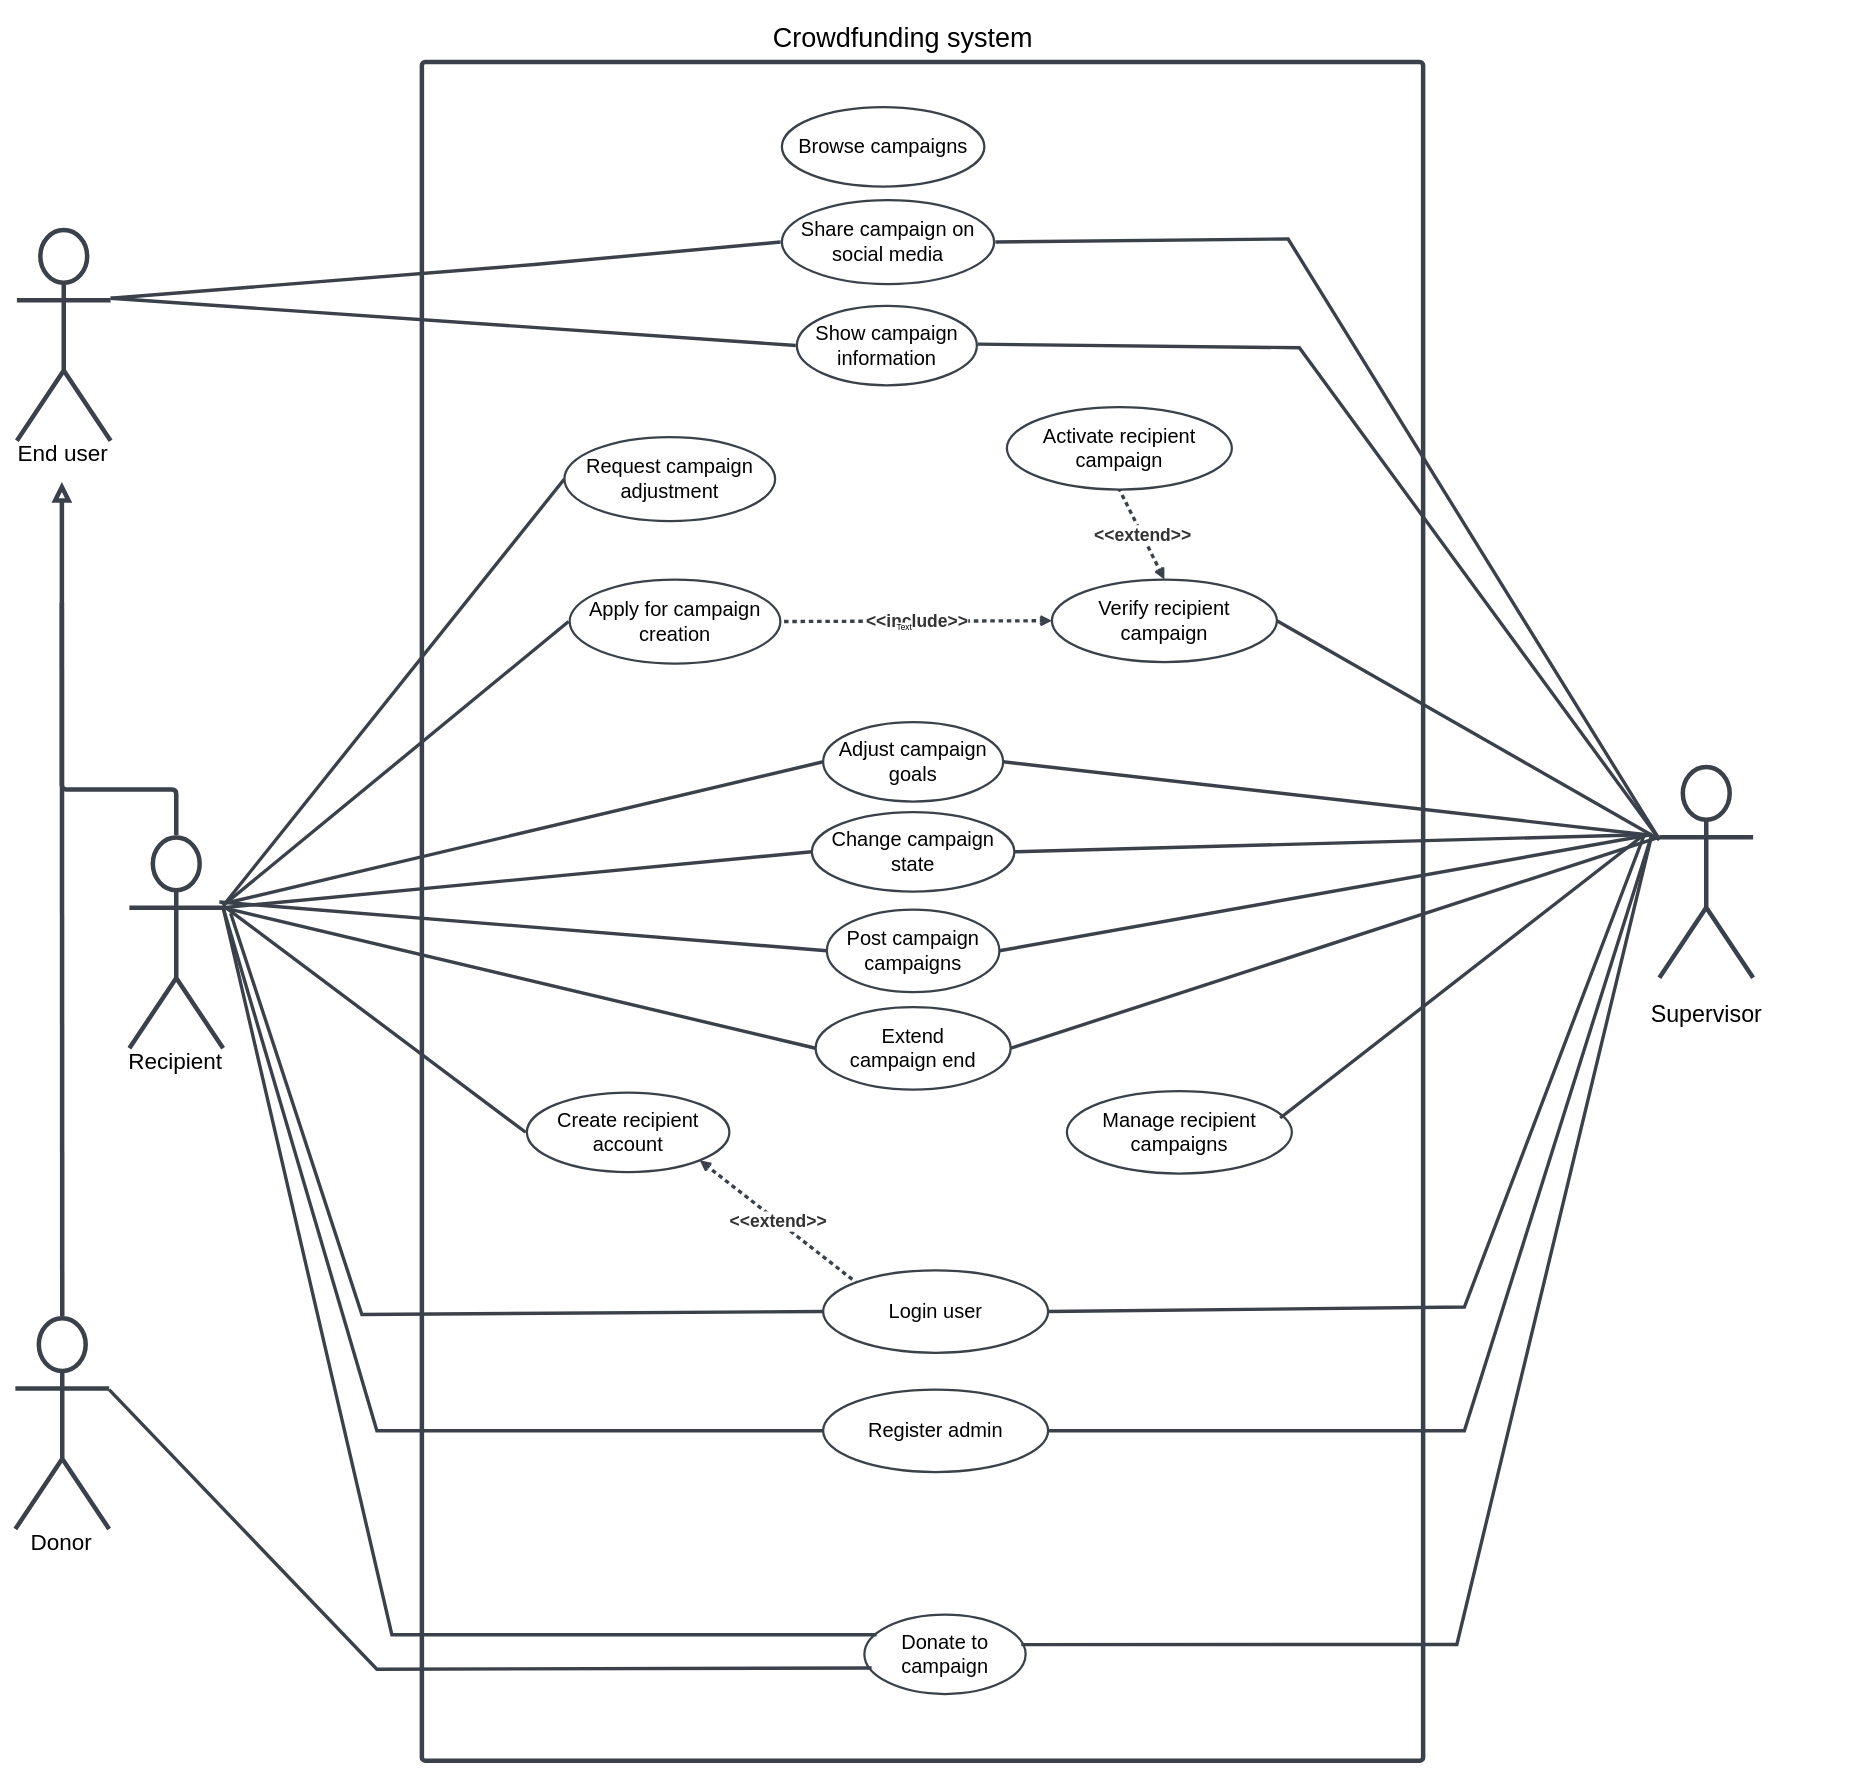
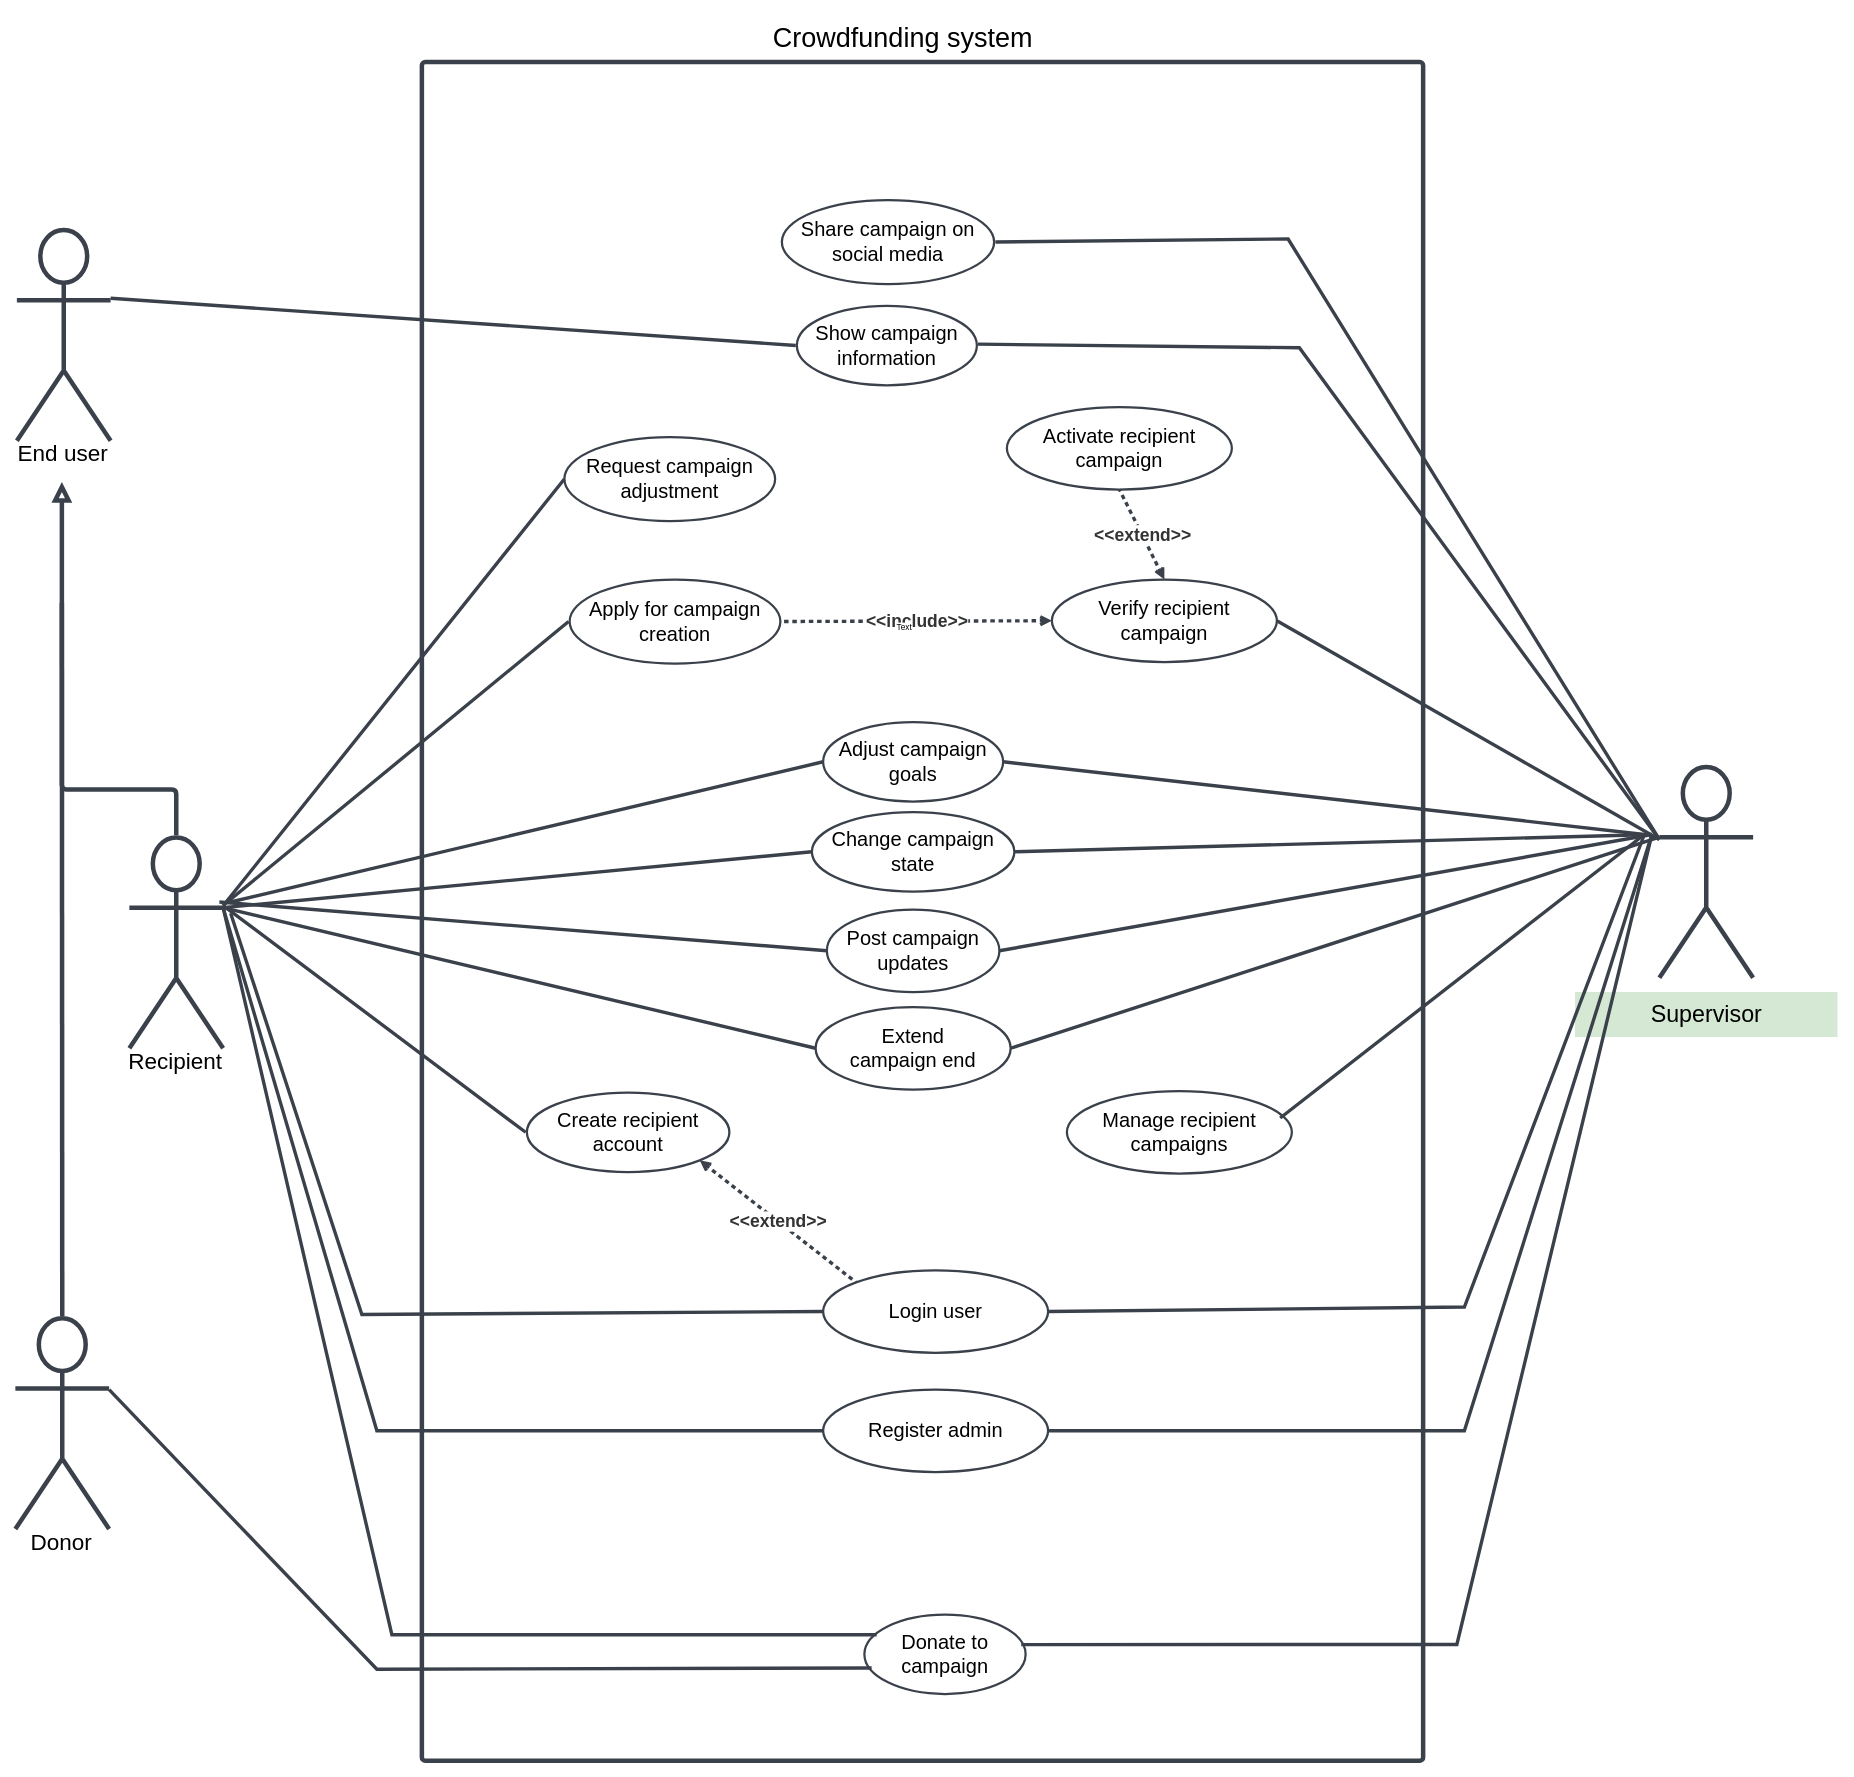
node "Browse campaigns": removed
edge "Share campaign on social media" -- "End user": removed
node "Post campaign campaigns": label "Post campaign campaigns" -> "Post campaign updates"
node "Supervisor": fillcolor #ffffff -> #d5e8d4
